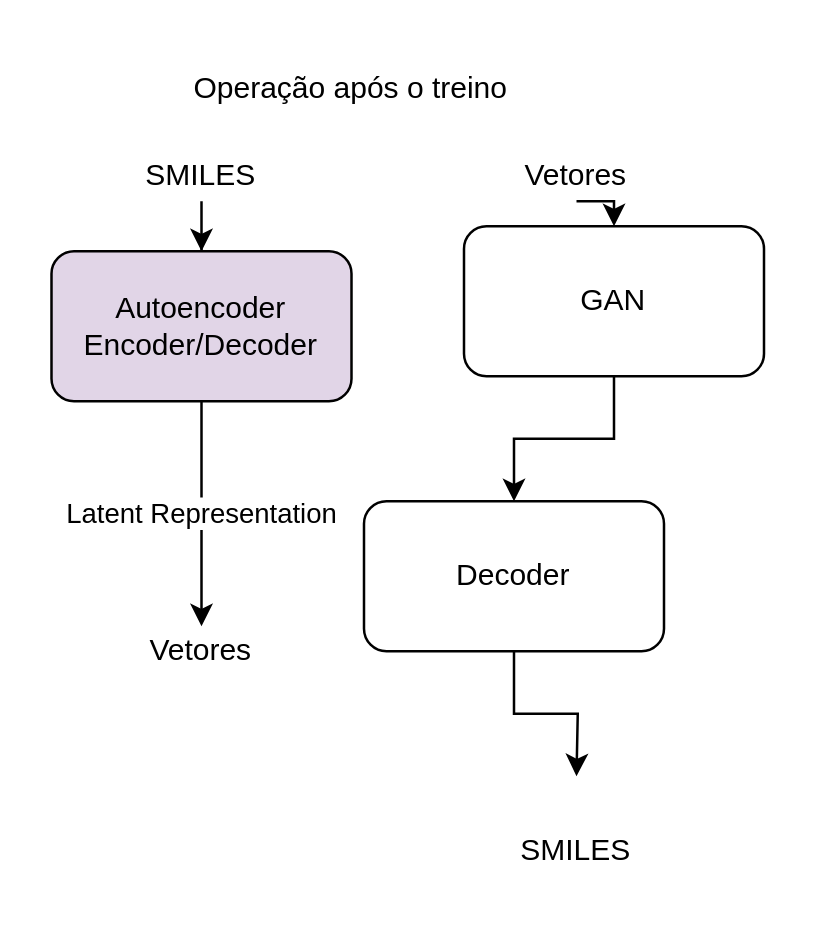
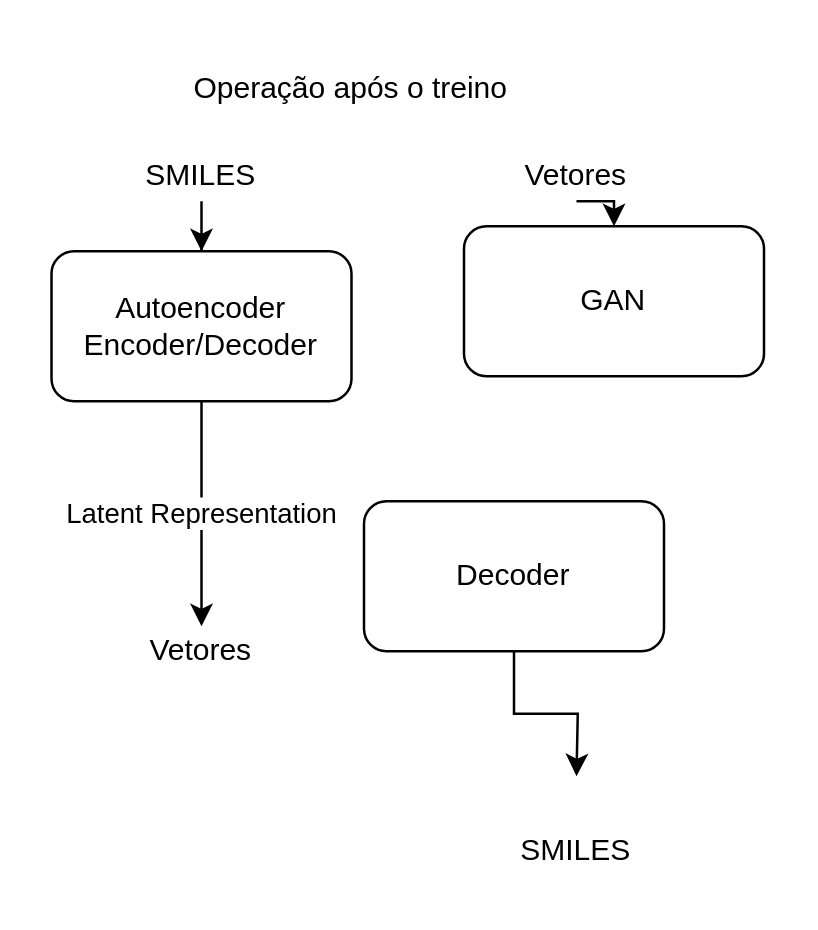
node "Autoencoder Encoder/Decoder": fillcolor #e1d5e7 -> #ffffff
edge "GAN" -> "Decoder": removed
